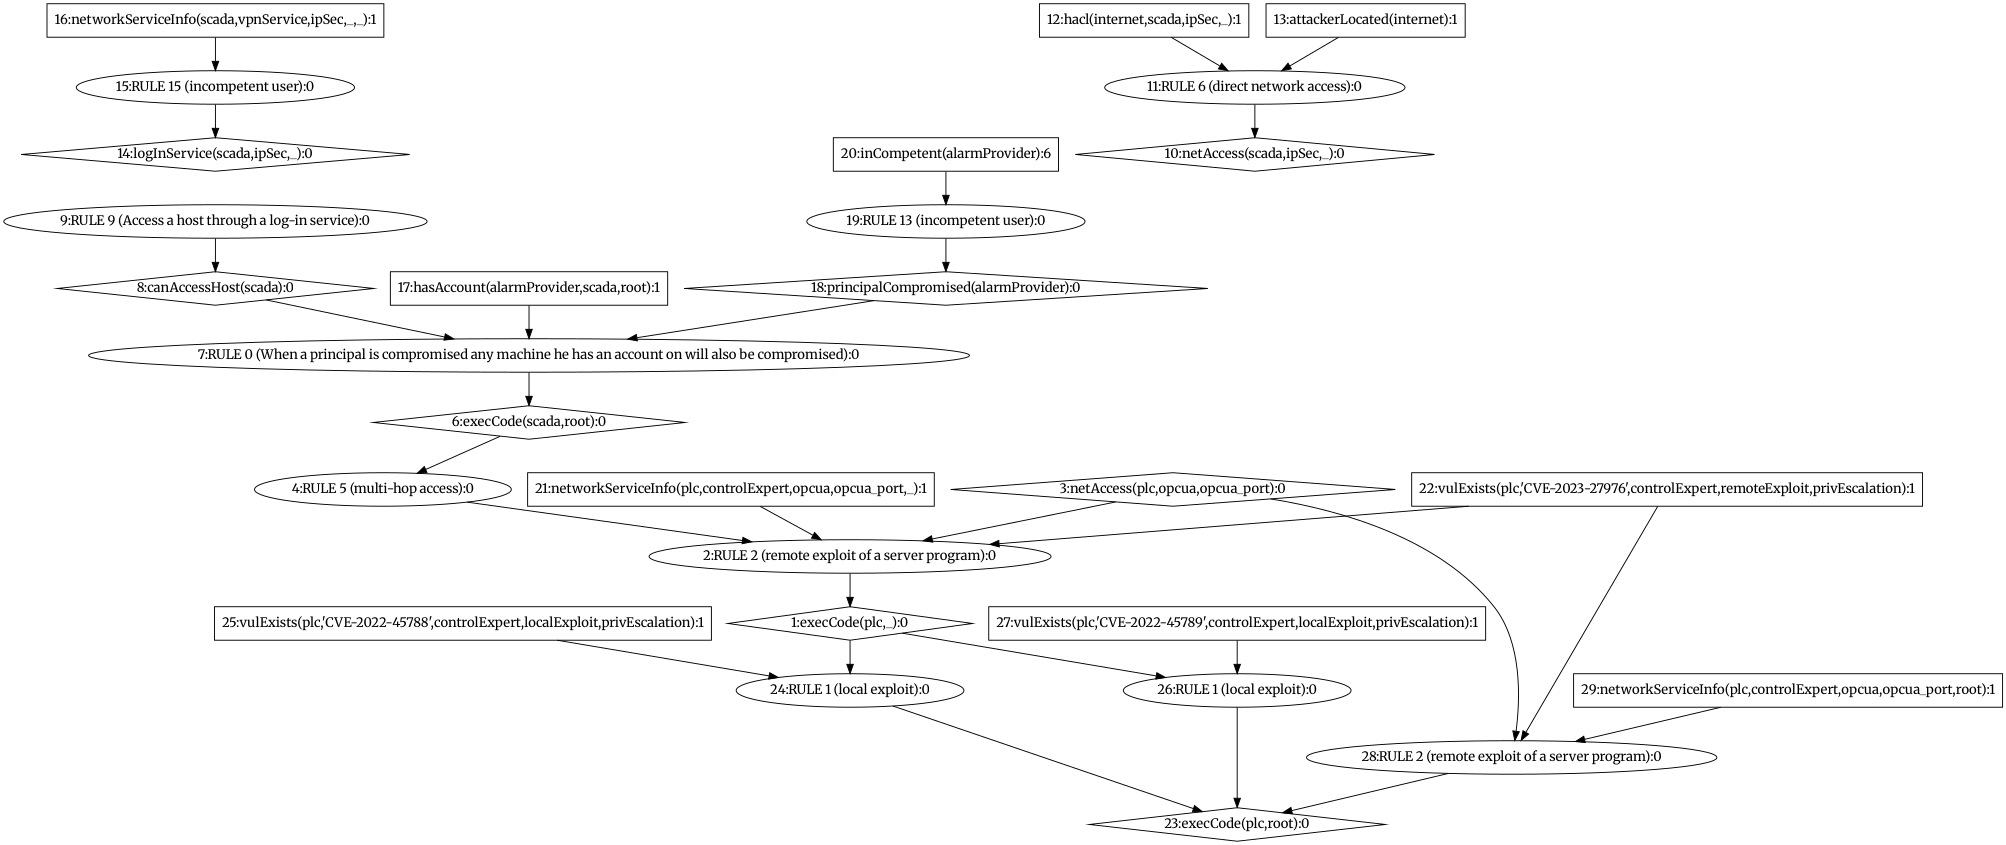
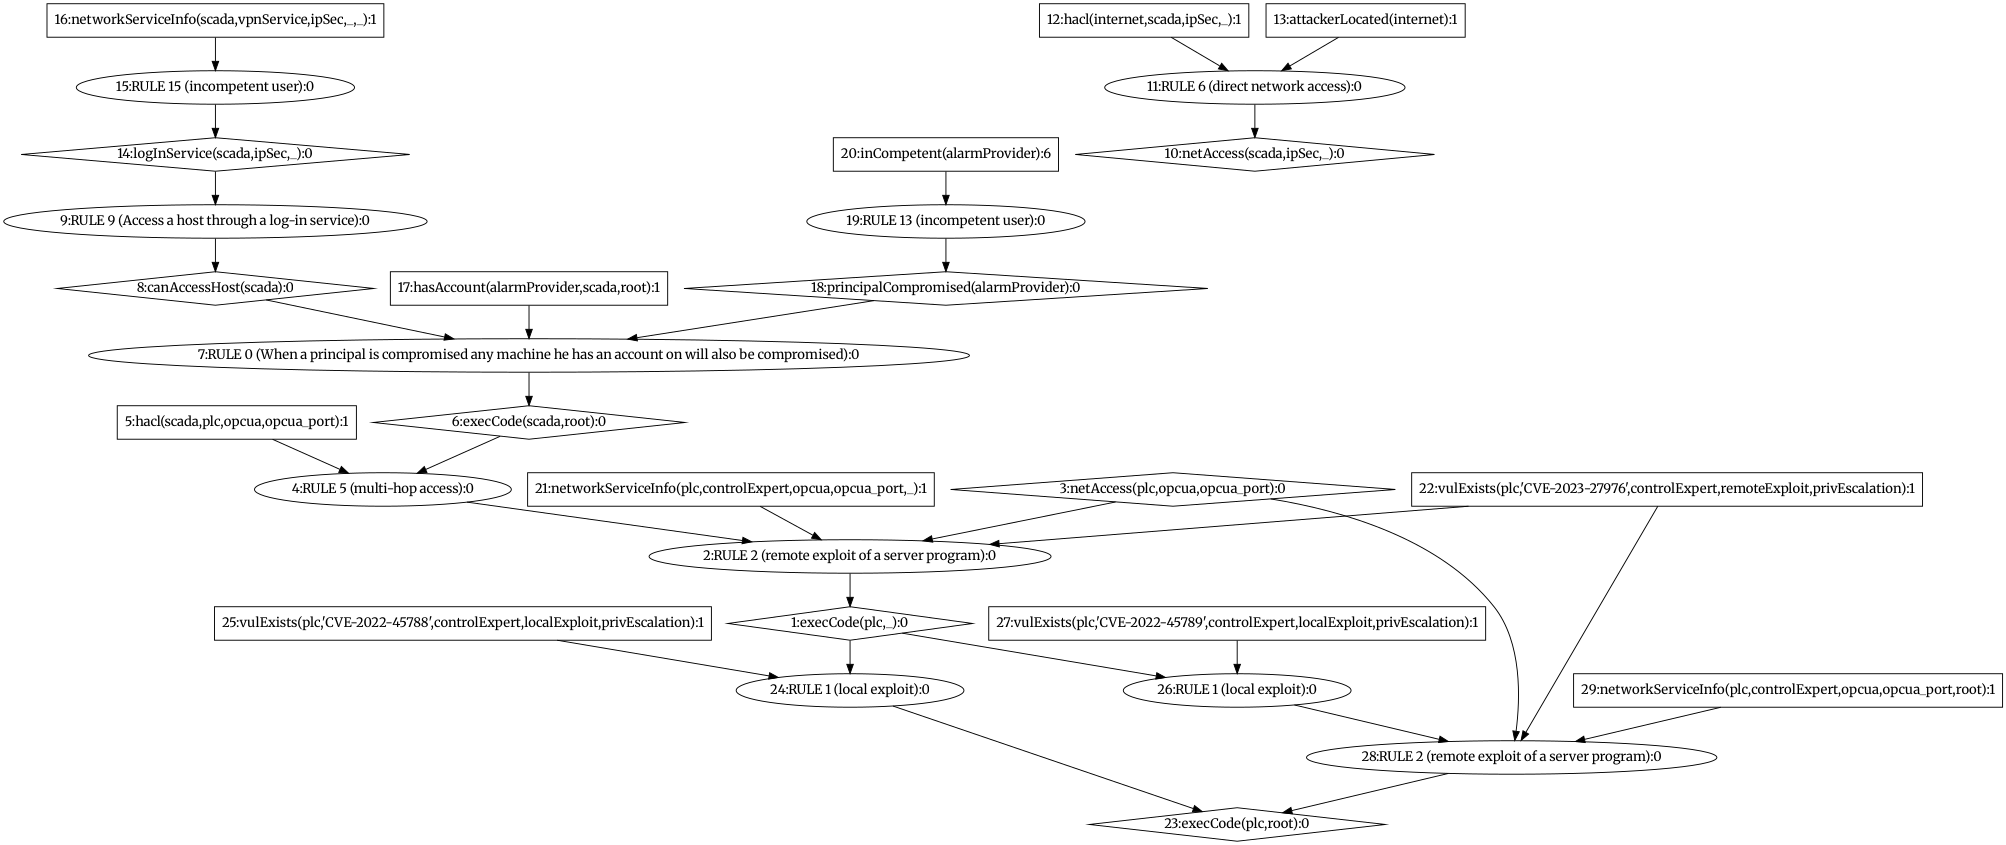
edge "14:logInService(scada,ipSec,_):0" -> "9:RULE 9 (Access a host through a log-in service):0": added
node "5:hacl(scada,plc,opcua,opcua_port):1": added
edge "26:RULE 1 (local exploit):0" -> "23:execCode(plc,root):0": now "26:RULE 1 (local exploit):0" -> "28:RULE 2 (remote exploit of a server program):0"
